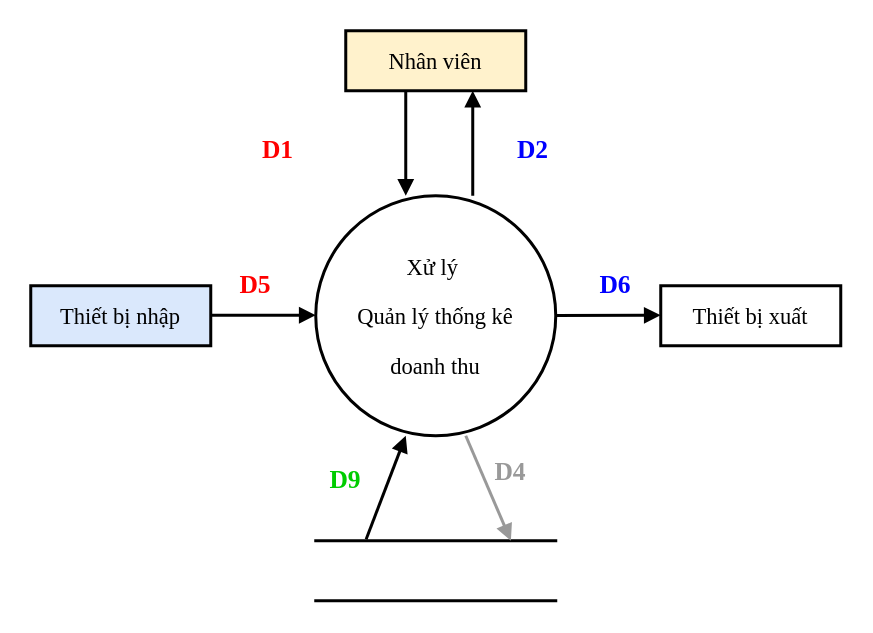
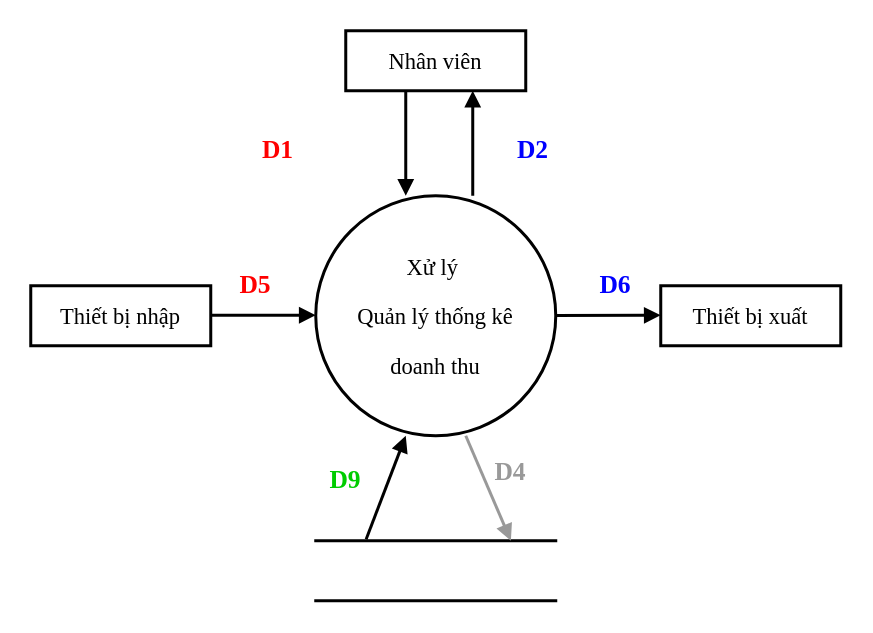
node "Nhân viên": fillcolor #fff2cc -> #ffffff
node "Thiết bị nhập": fillcolor #dae8fc -> #ffffff
